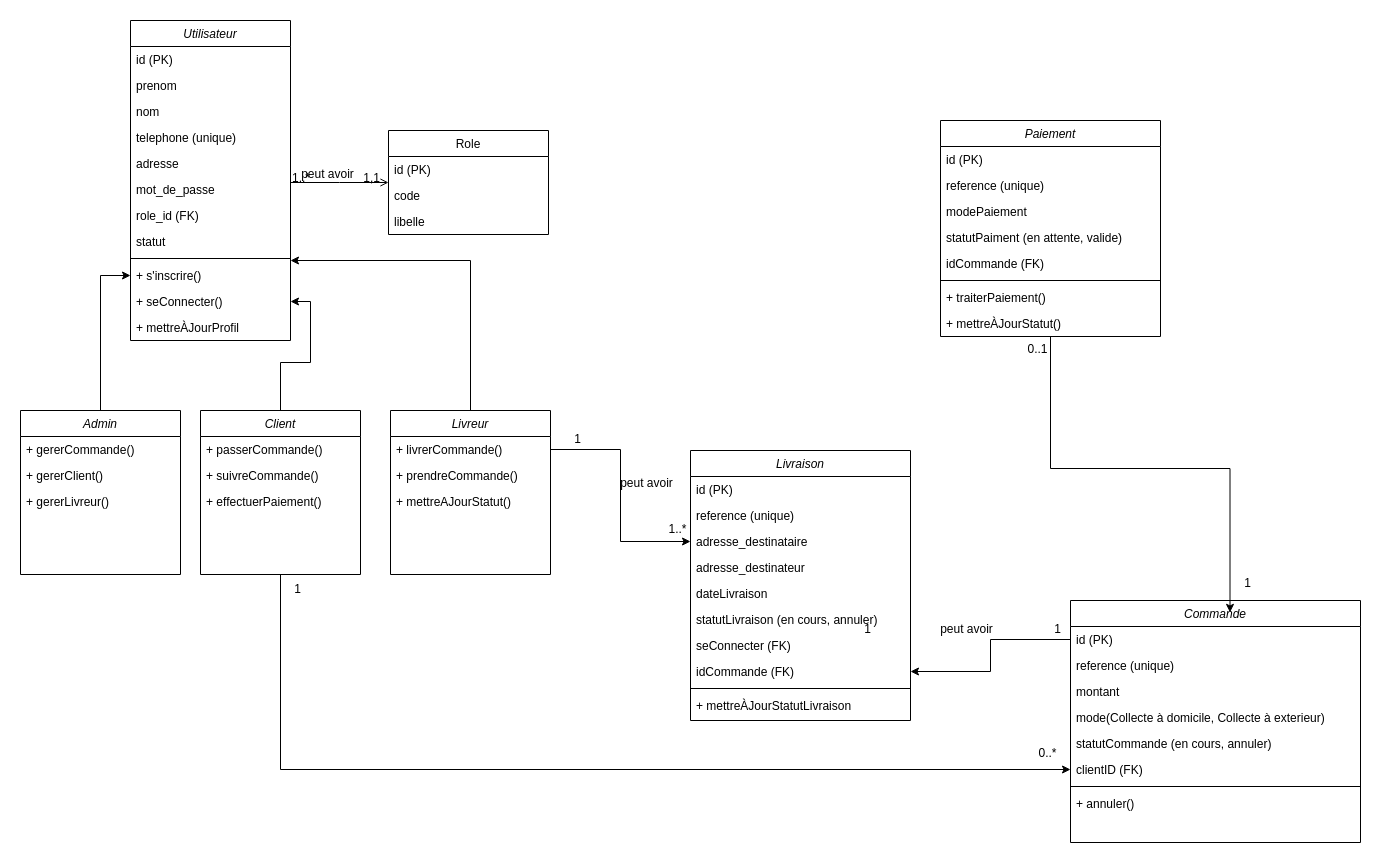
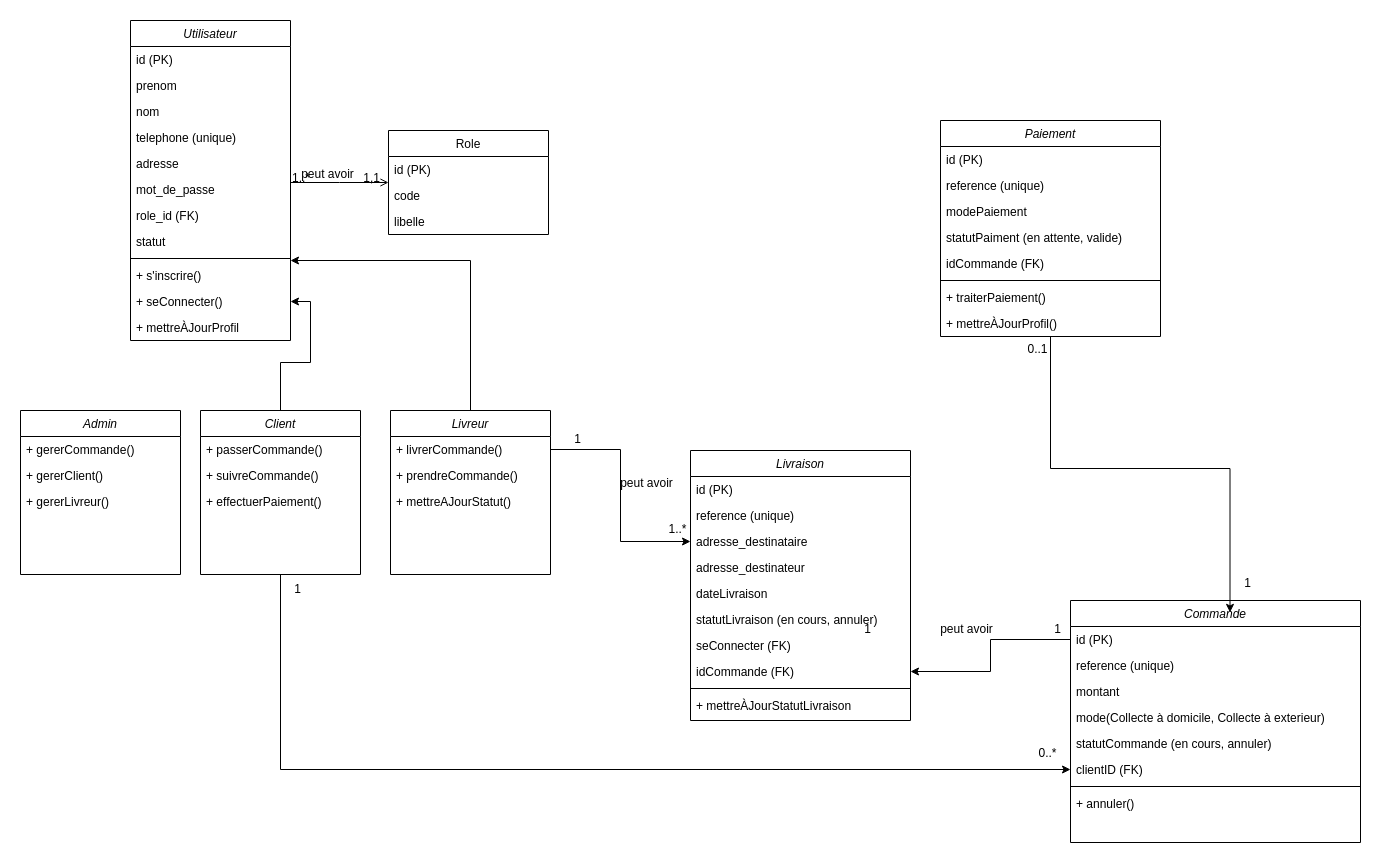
node "+ mettreÀJourStatut()": label "+ mettreÀJourStatut()" -> "+ mettreÀJourProfil()"
edge "Admin" -> "+ s'inscrire()": removed
